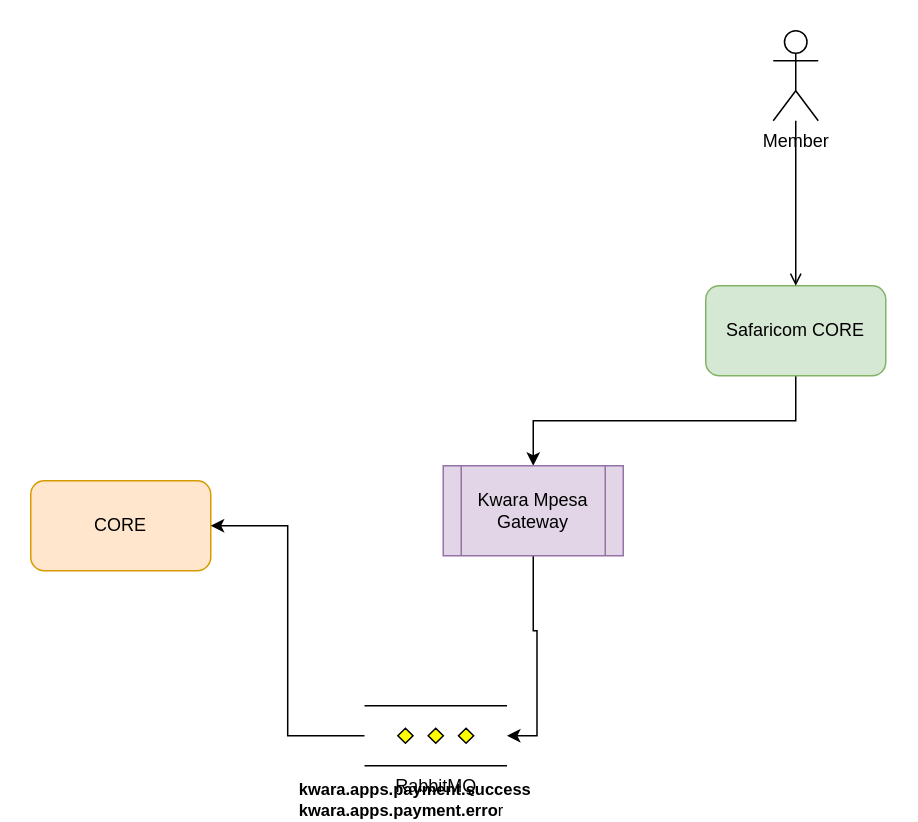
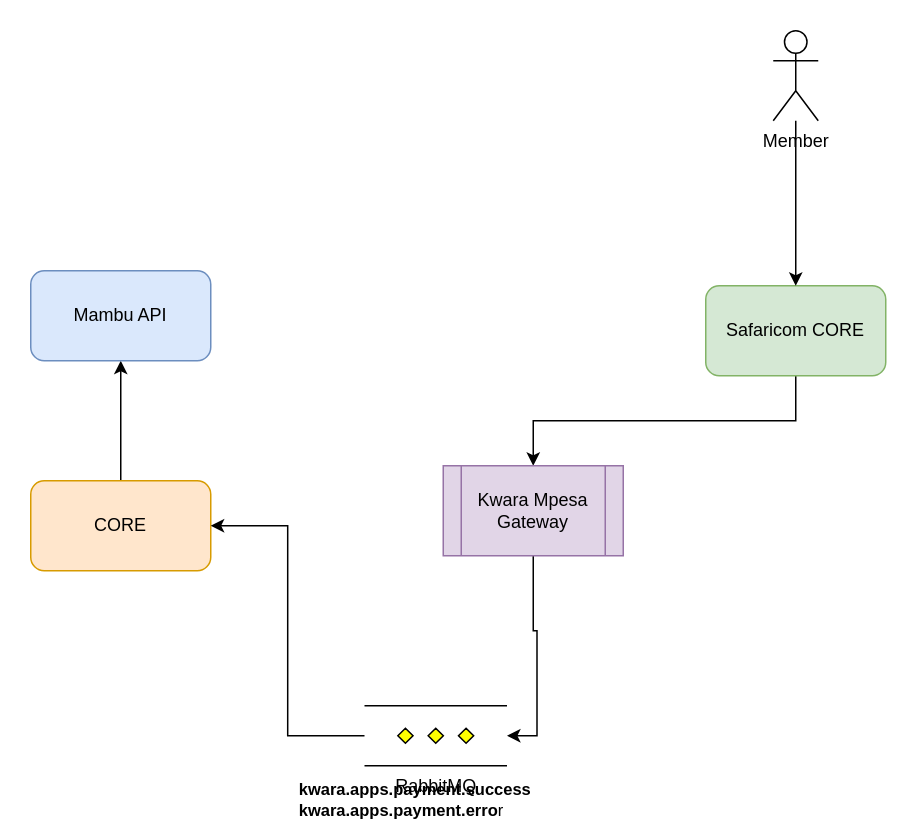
edge "Member" -> "Safaricom CORE": arrowhead open -> classic
node "Mambu API": added
edge "CORE" -> "Mambu API": added
